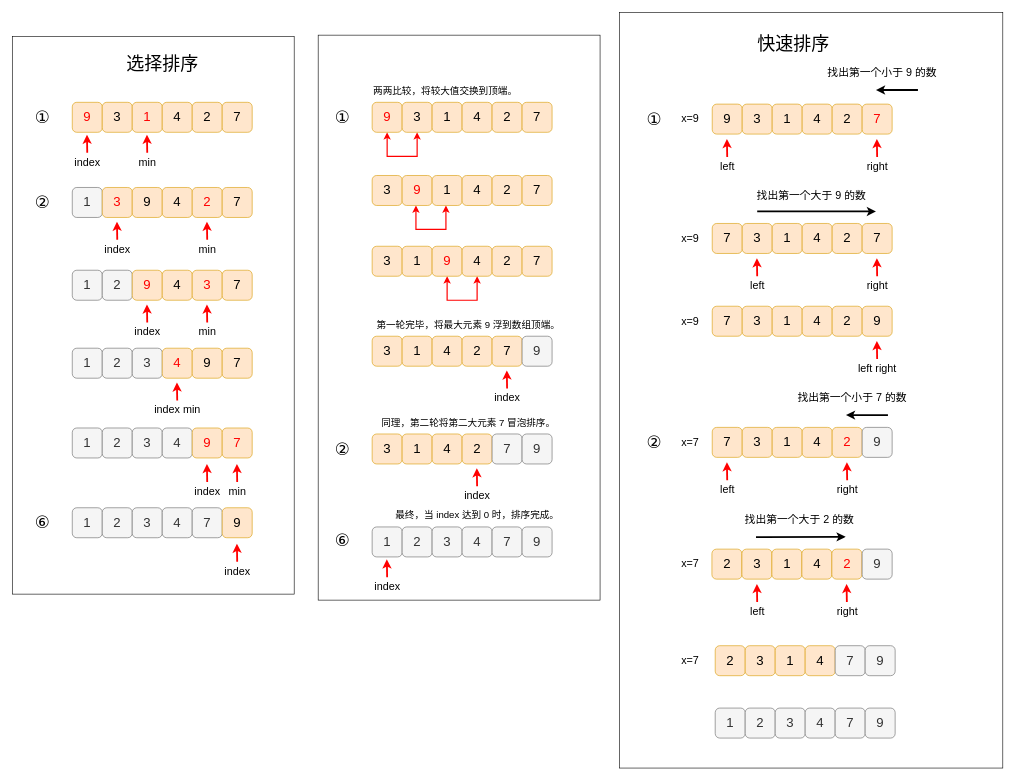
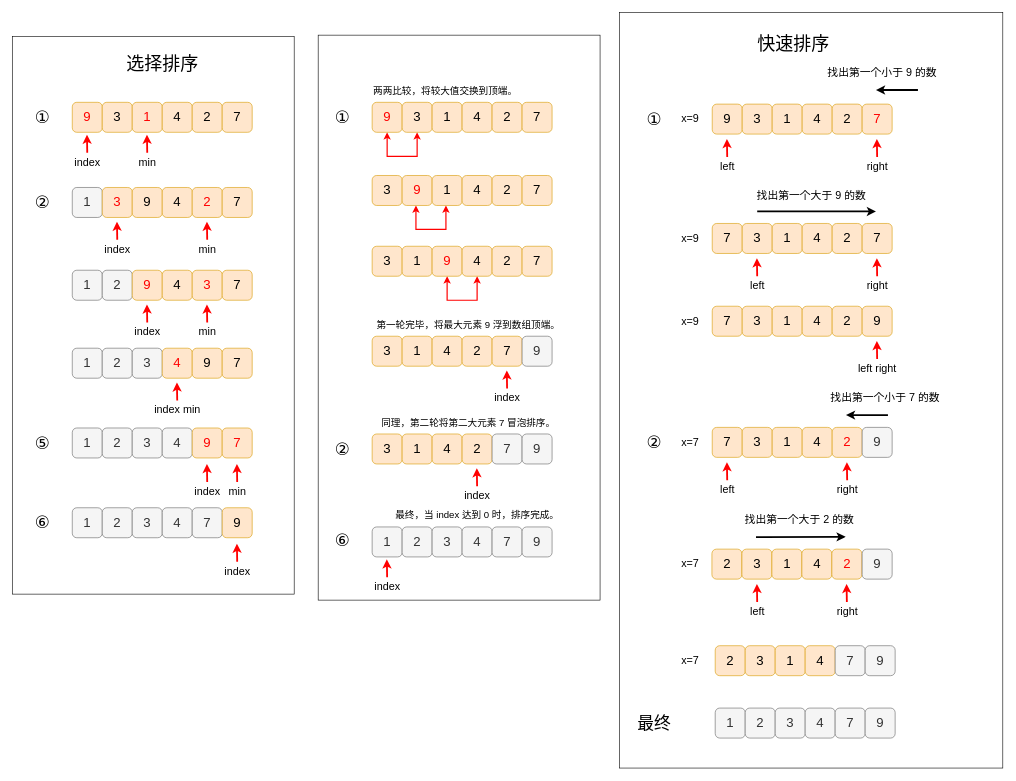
node "找出第一个小于 7 的数": moved (852, 398) -> (885, 398)
node "⑤": added
node "最终": added
